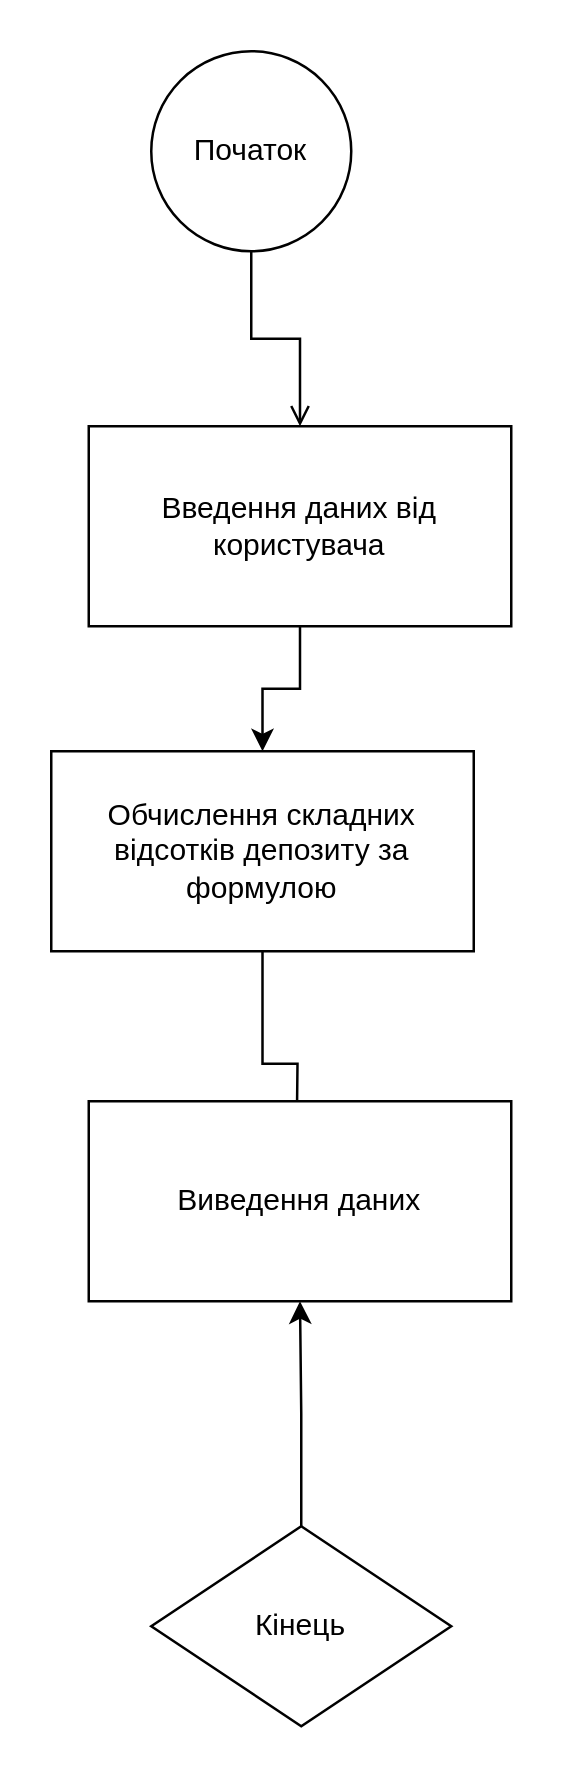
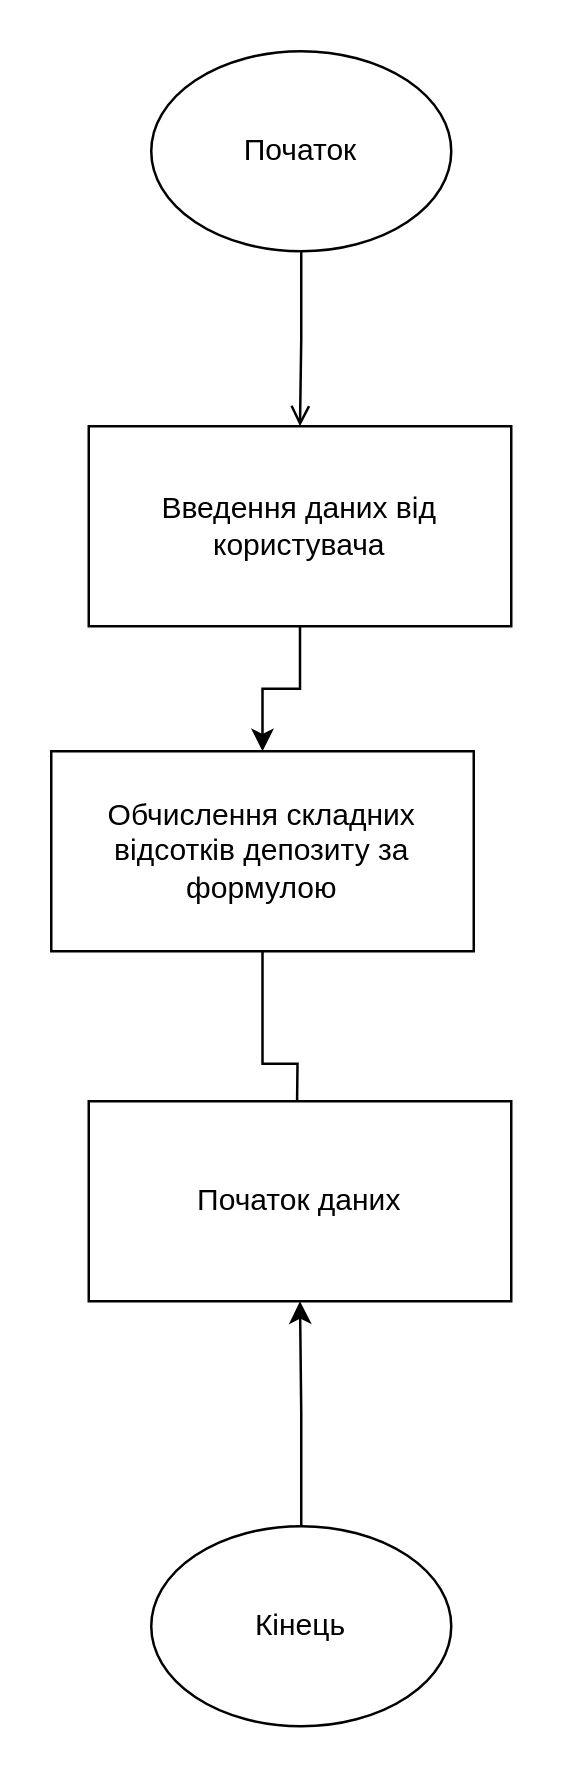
node "Початок": size 200x200 -> 300x200
node "Виведення даних": label "Виведення даних" -> "Початок даних"
node "Кінець": shape diamond -> ellipse
